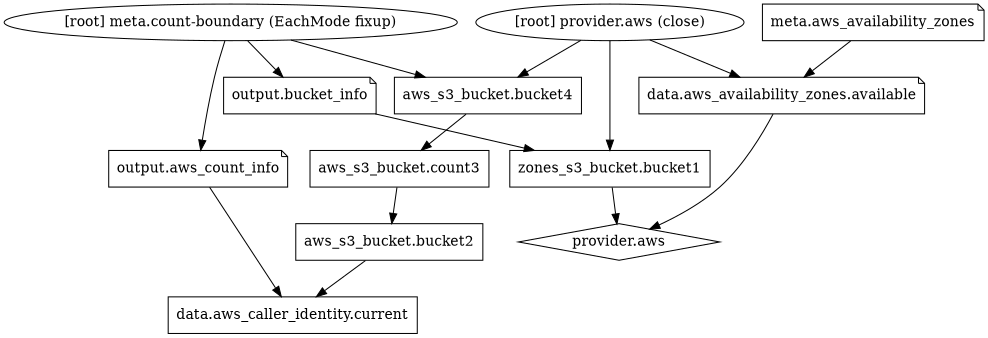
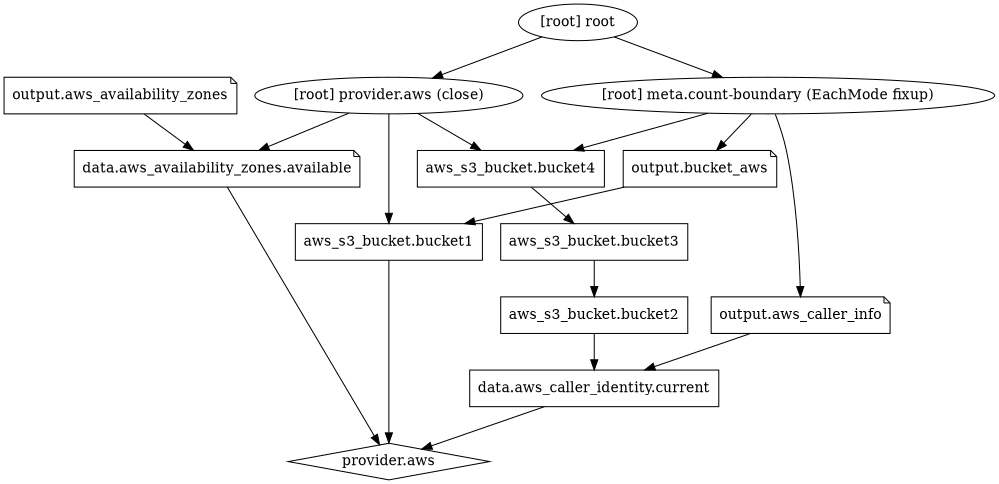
node "[root] root": added
node "meta.aws_availability_zones": label "meta.aws_availability_zones" -> "output.aws_availability_zones"
node "output.bucket_info": label "output.bucket_info" -> "output.bucket_aws"
node "output.aws_count_info": label "output.aws_count_info" -> "output.aws_caller_info"
node "aws_s3_bucket.count3": label "aws_s3_bucket.count3" -> "aws_s3_bucket.bucket3"
node "zones_s3_bucket.bucket1": label "zones_s3_bucket.bucket1" -> "aws_s3_bucket.bucket1"
edge "data.aws_caller_identity.current" -> "provider.aws": added
